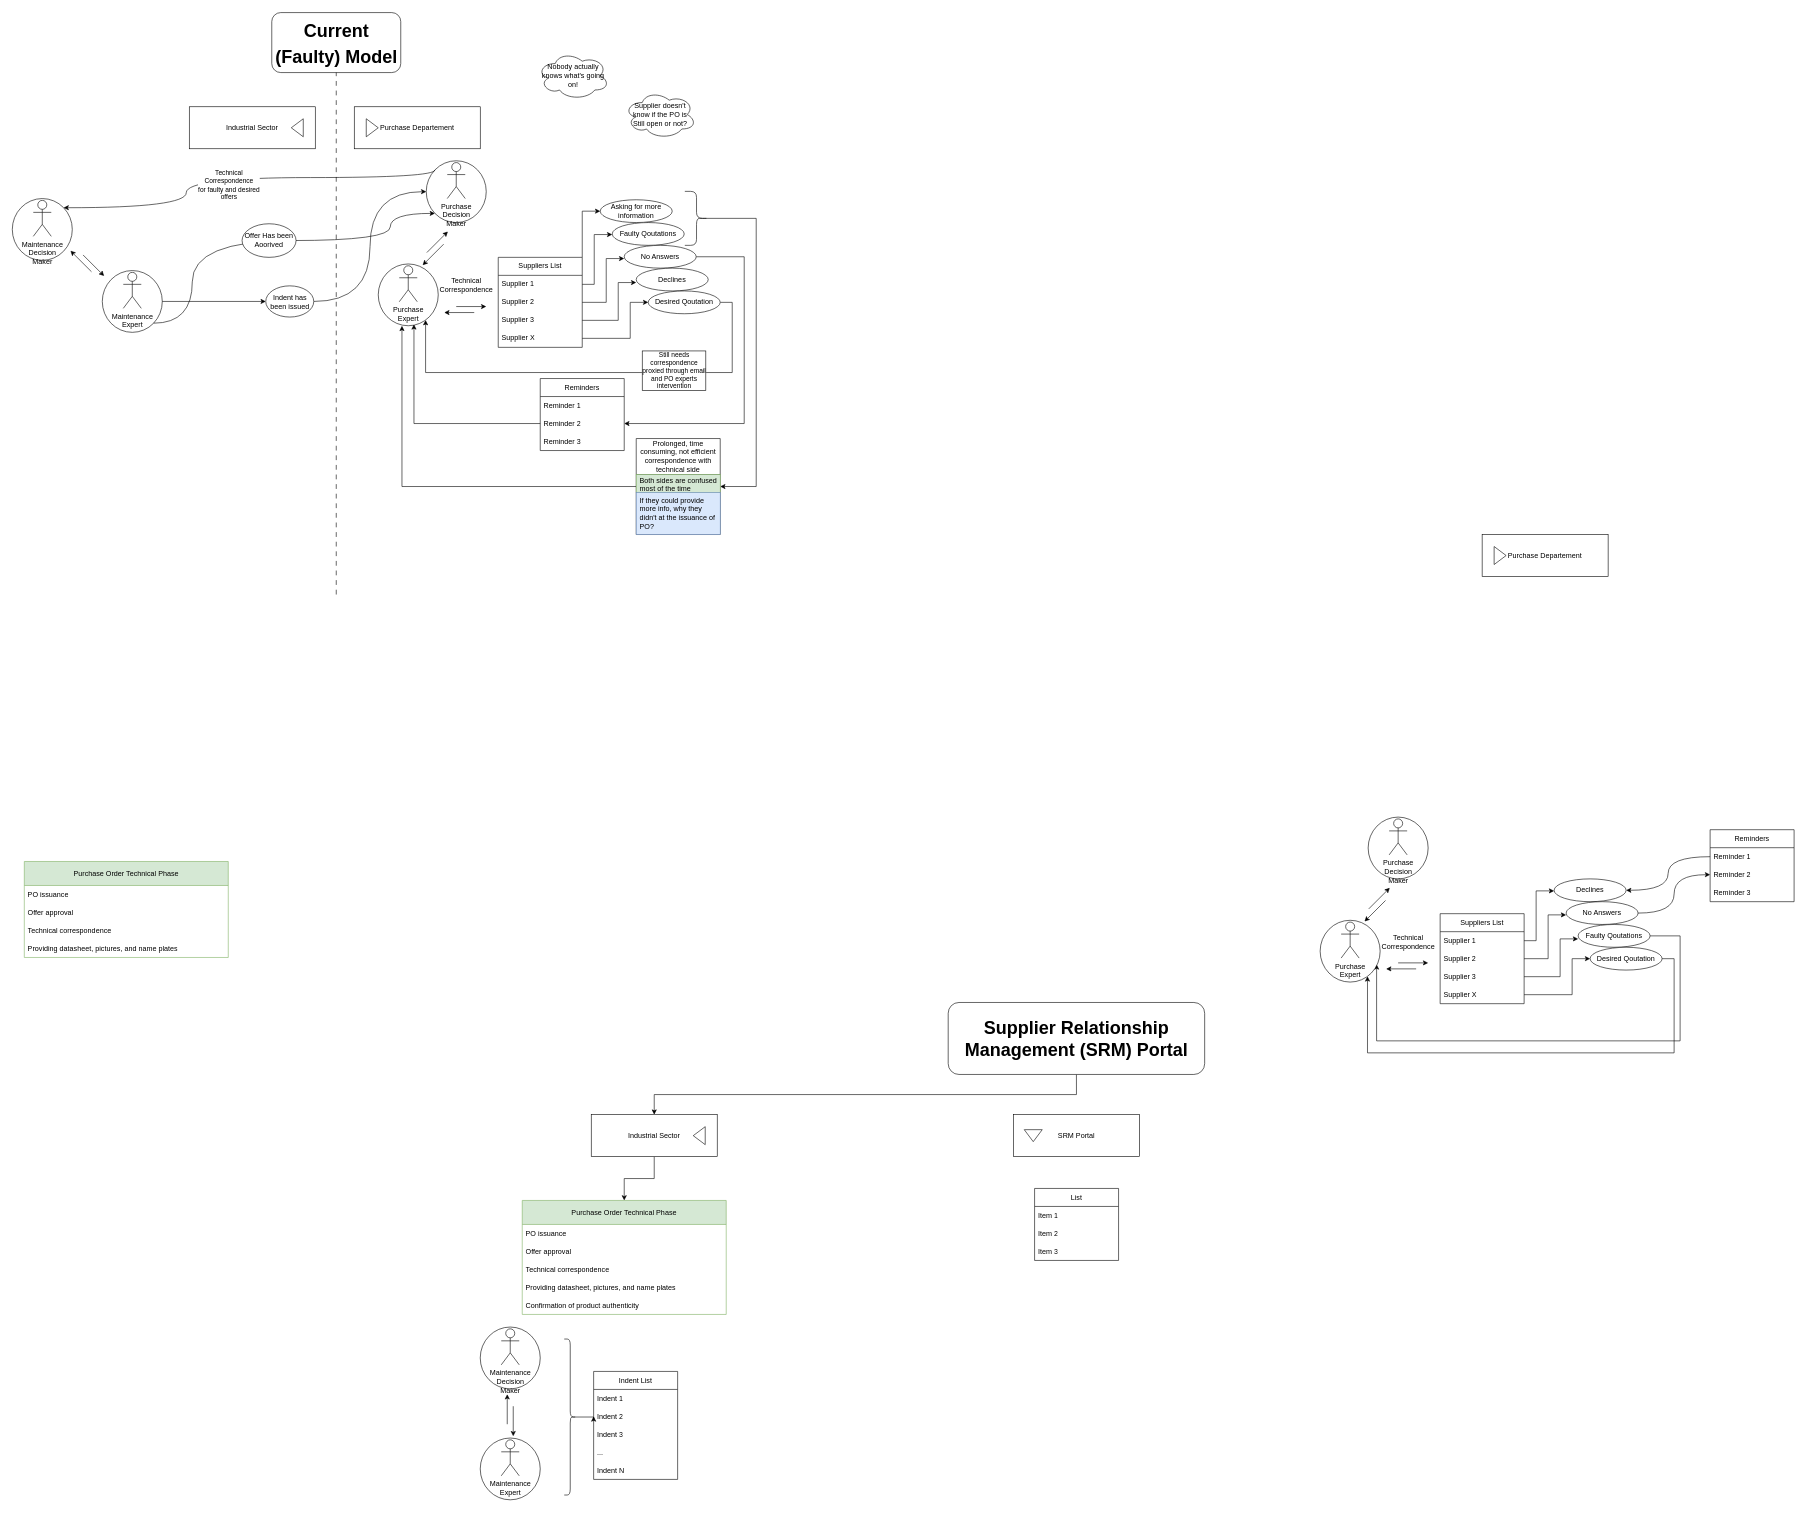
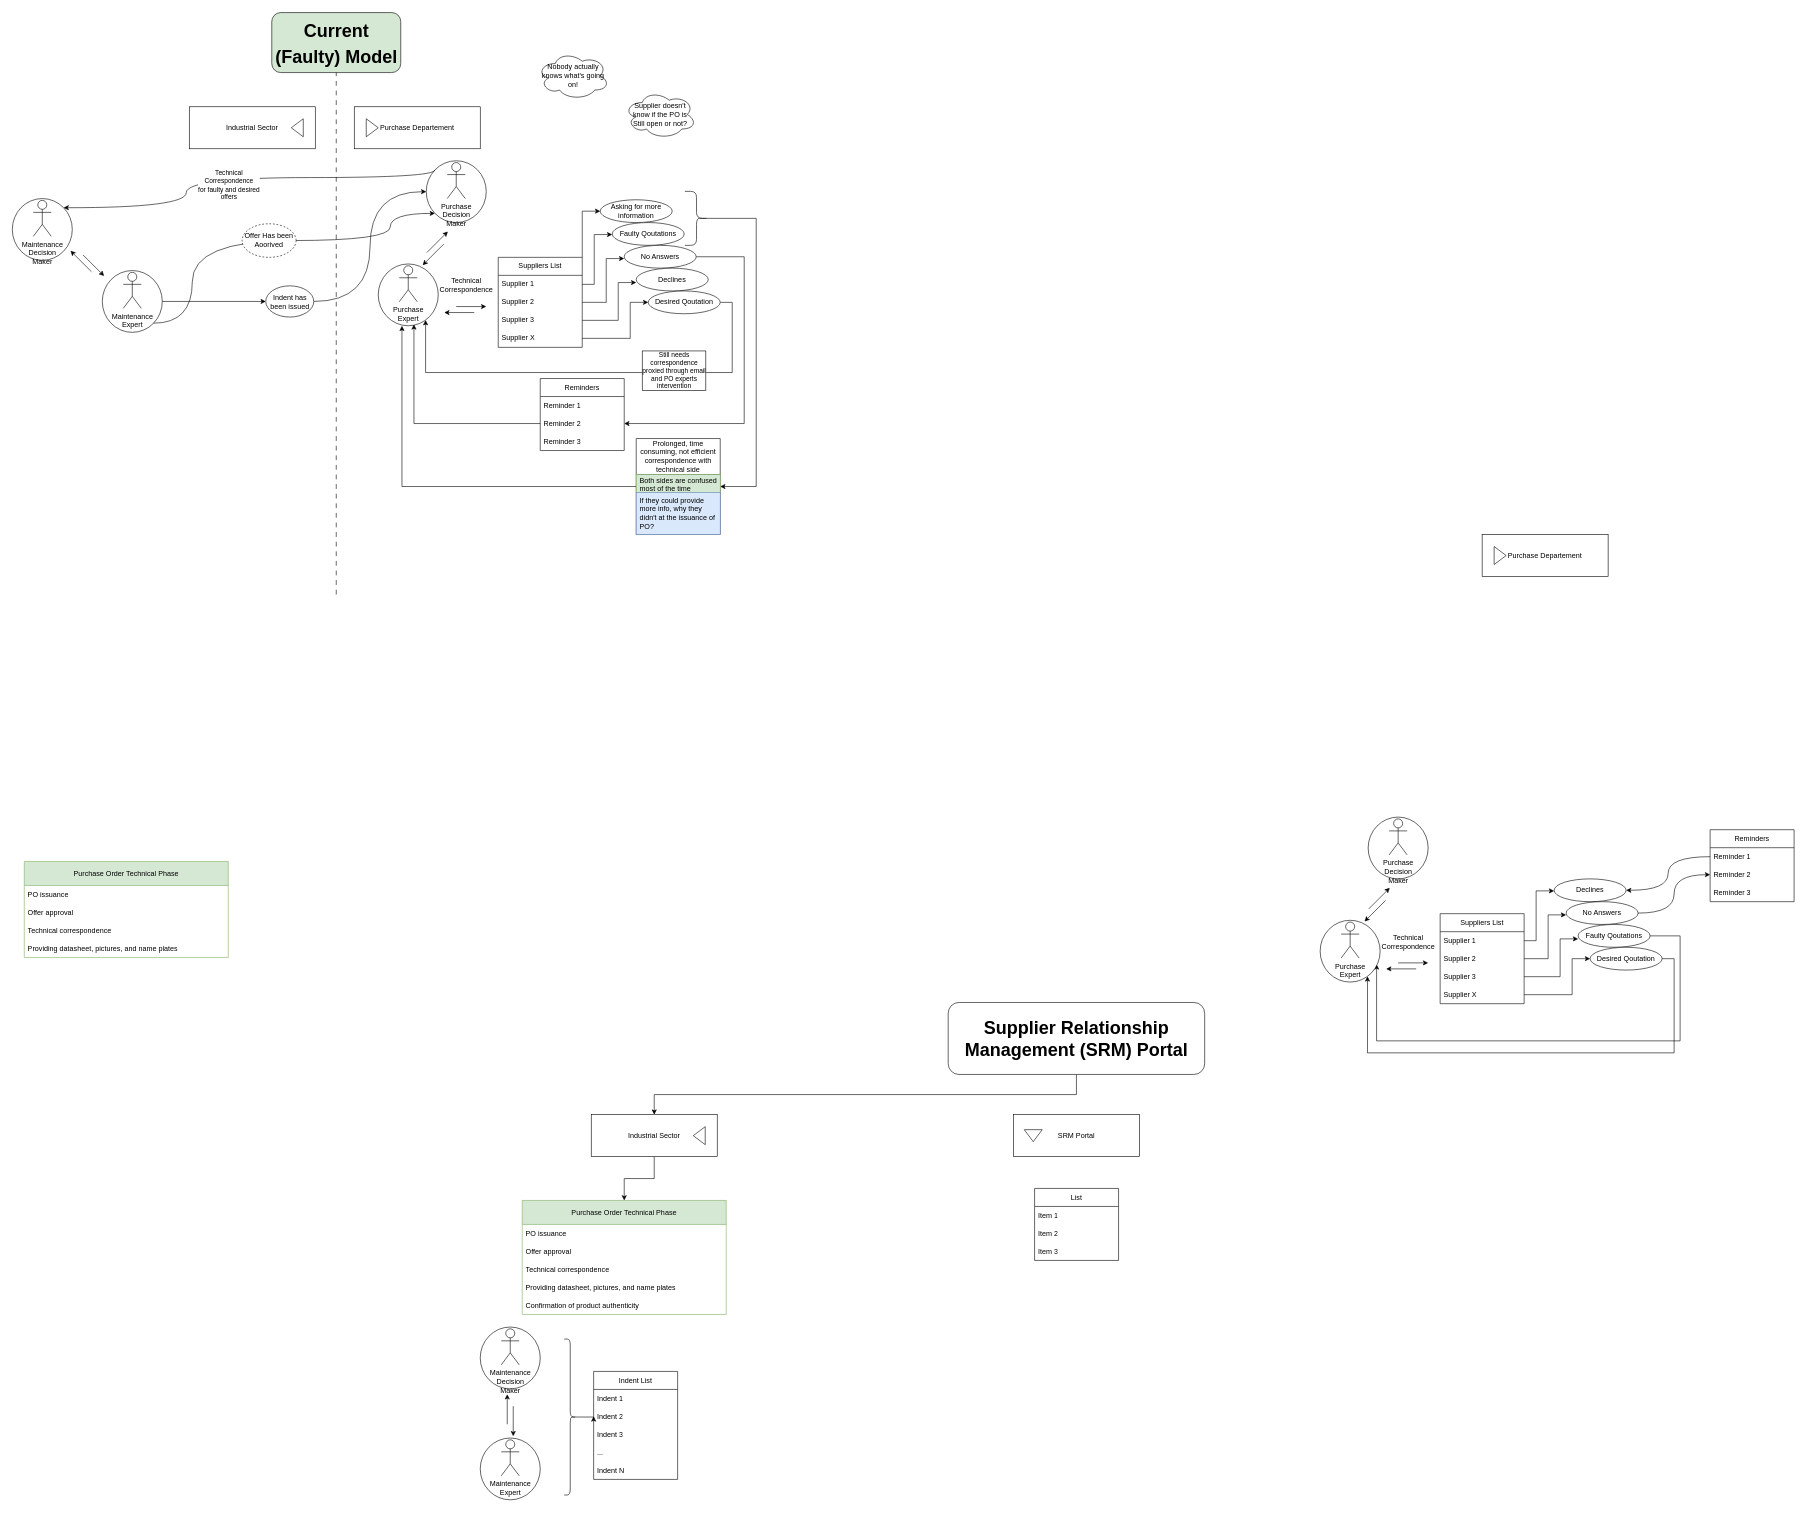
node "Current (Faulty) Model": fillcolor #ffffff -> #d5e8d4
node "Offer Has been Aoorived": style solid -> dashed
